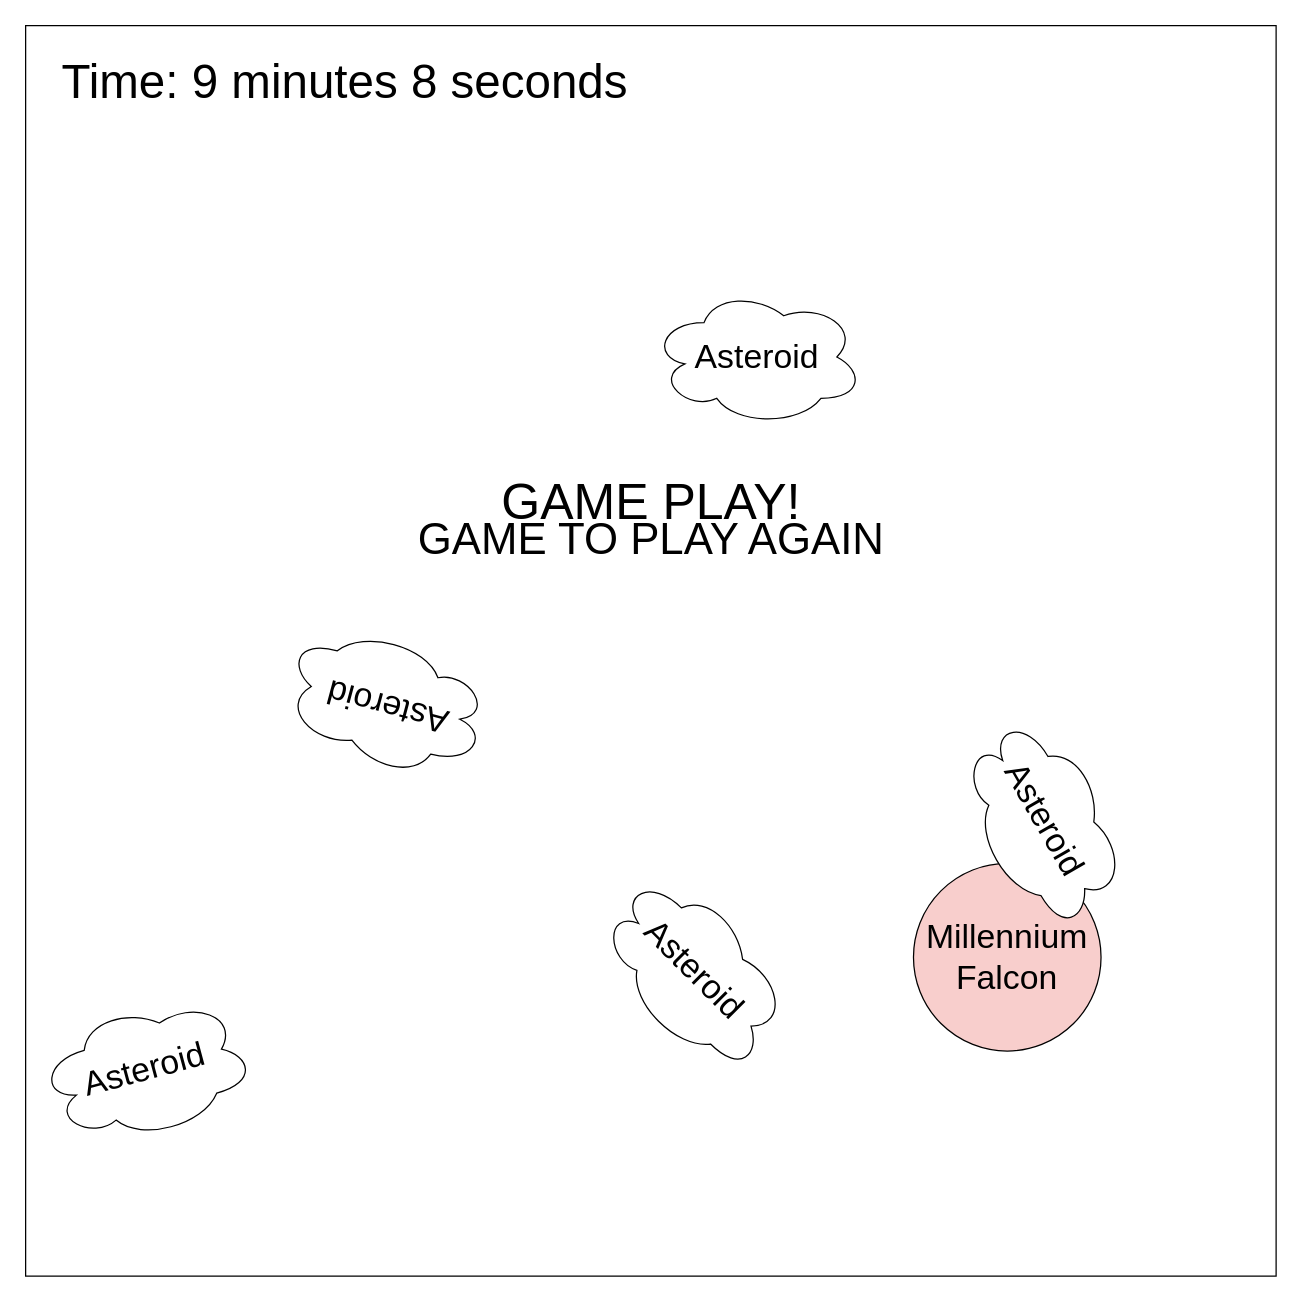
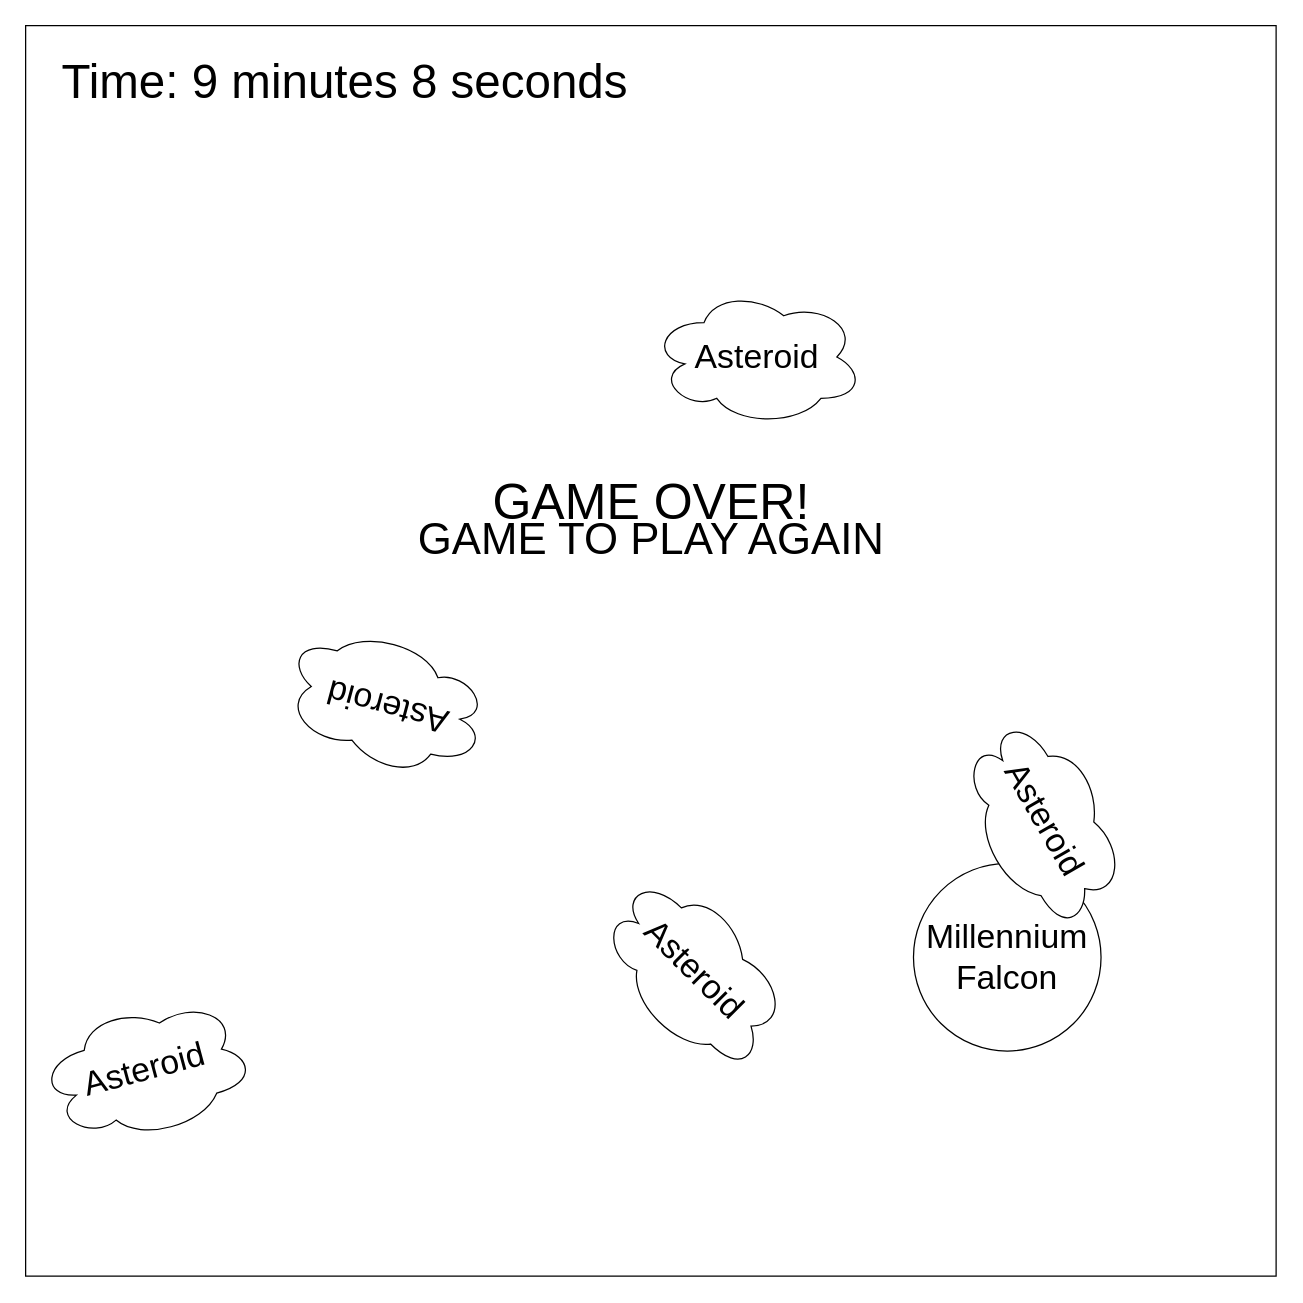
node "GAME PLAY!": label "GAME PLAY!" -> "GAME OVER!"
node "Millennium Falcon": fillcolor #f8cecc -> #ffffff
